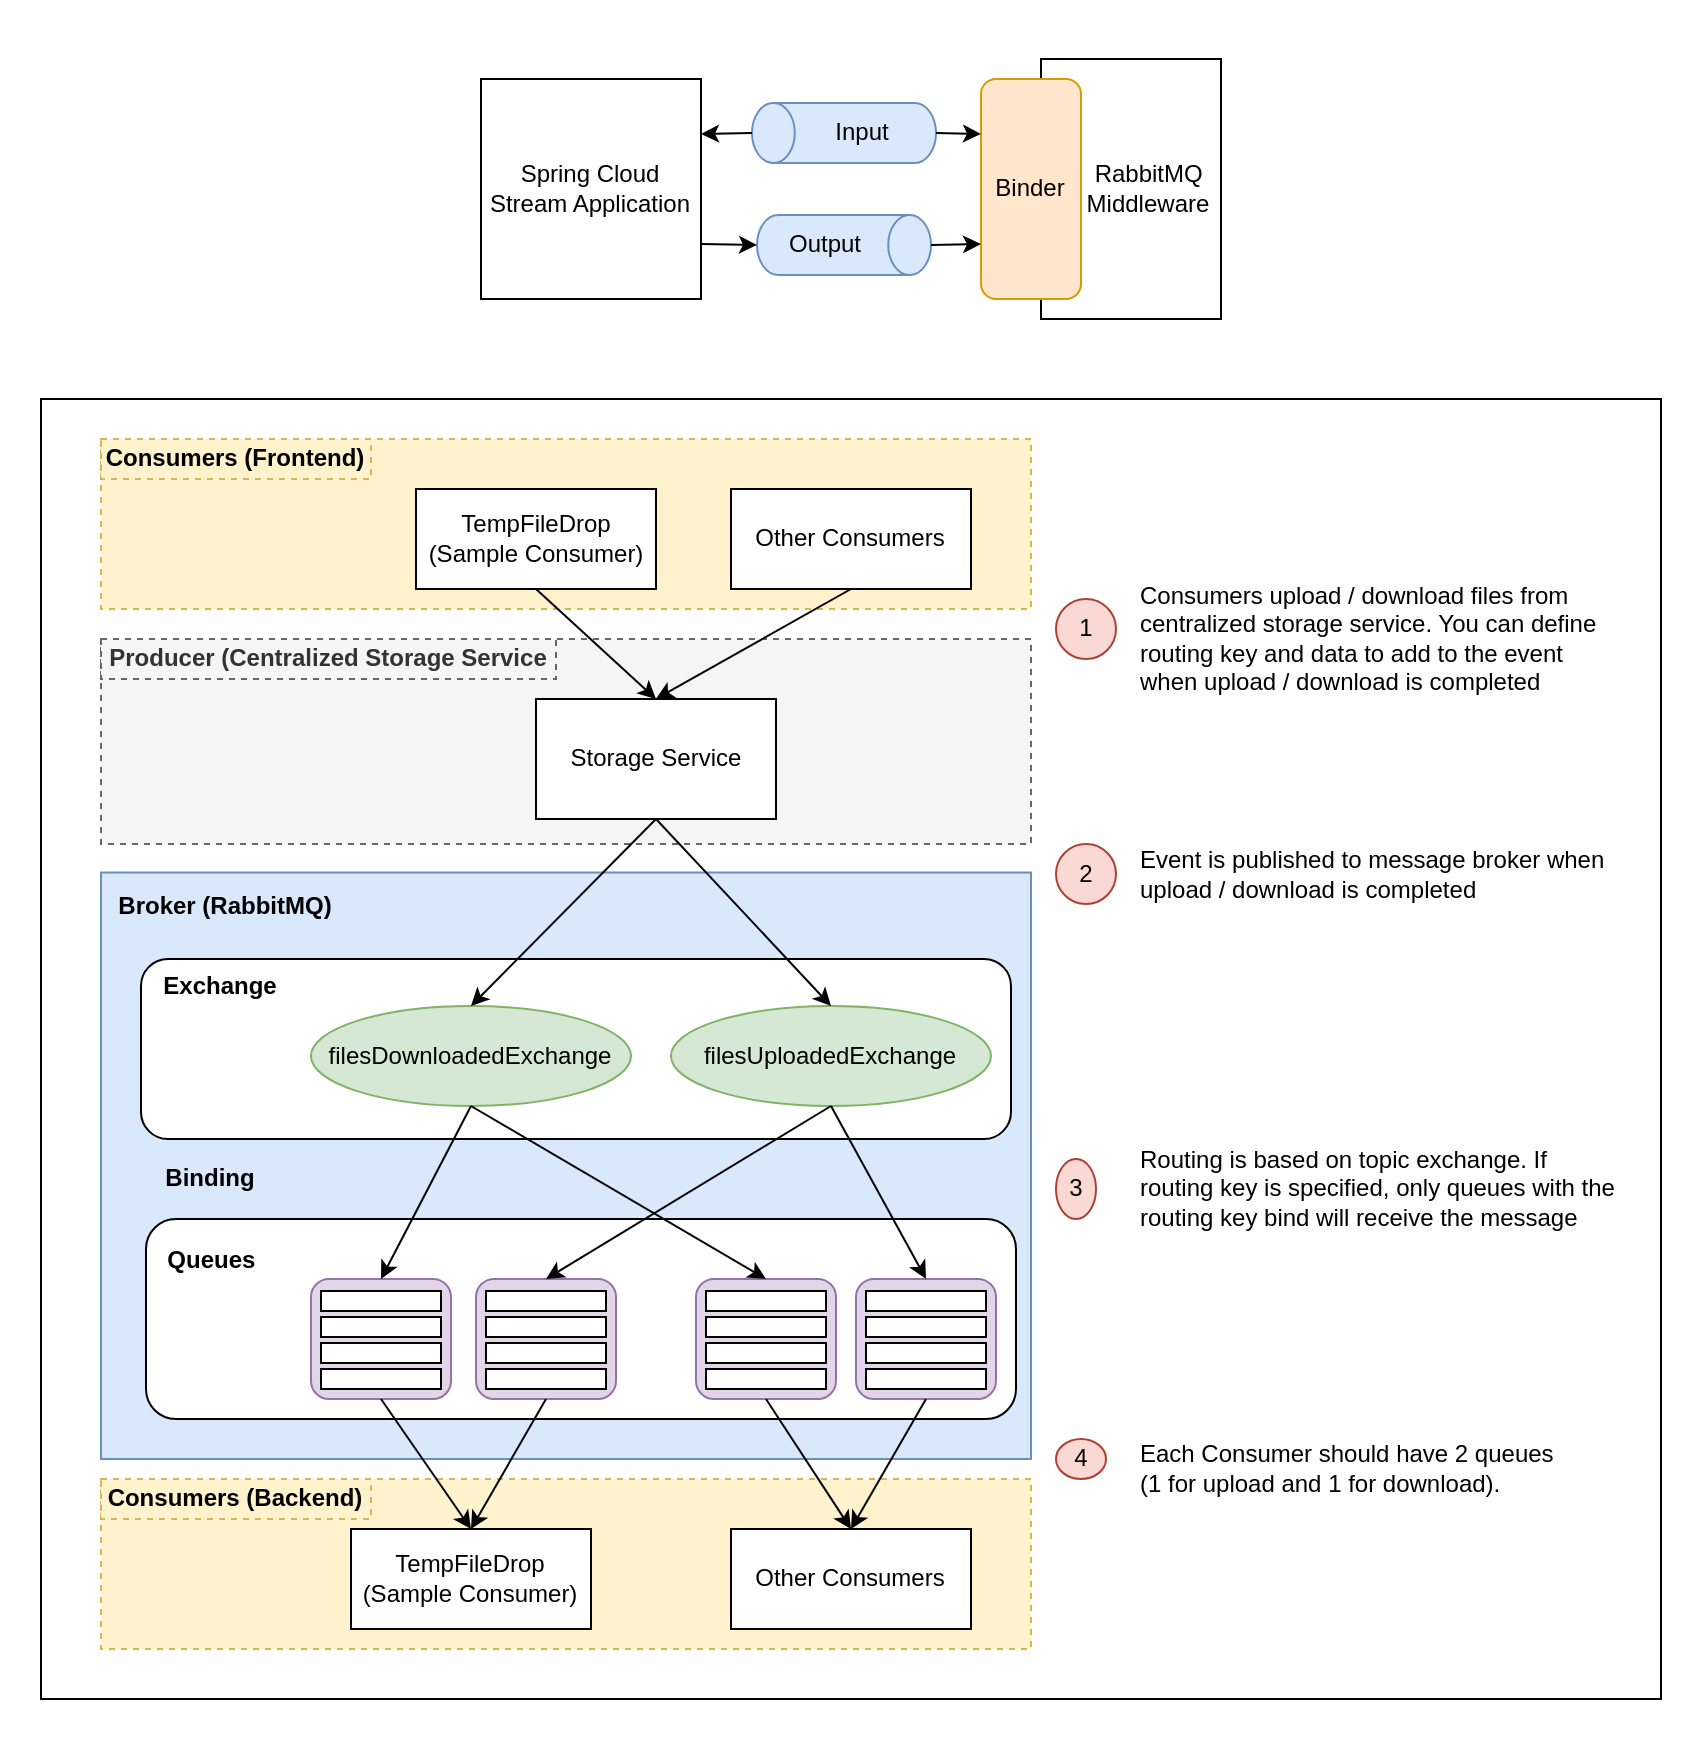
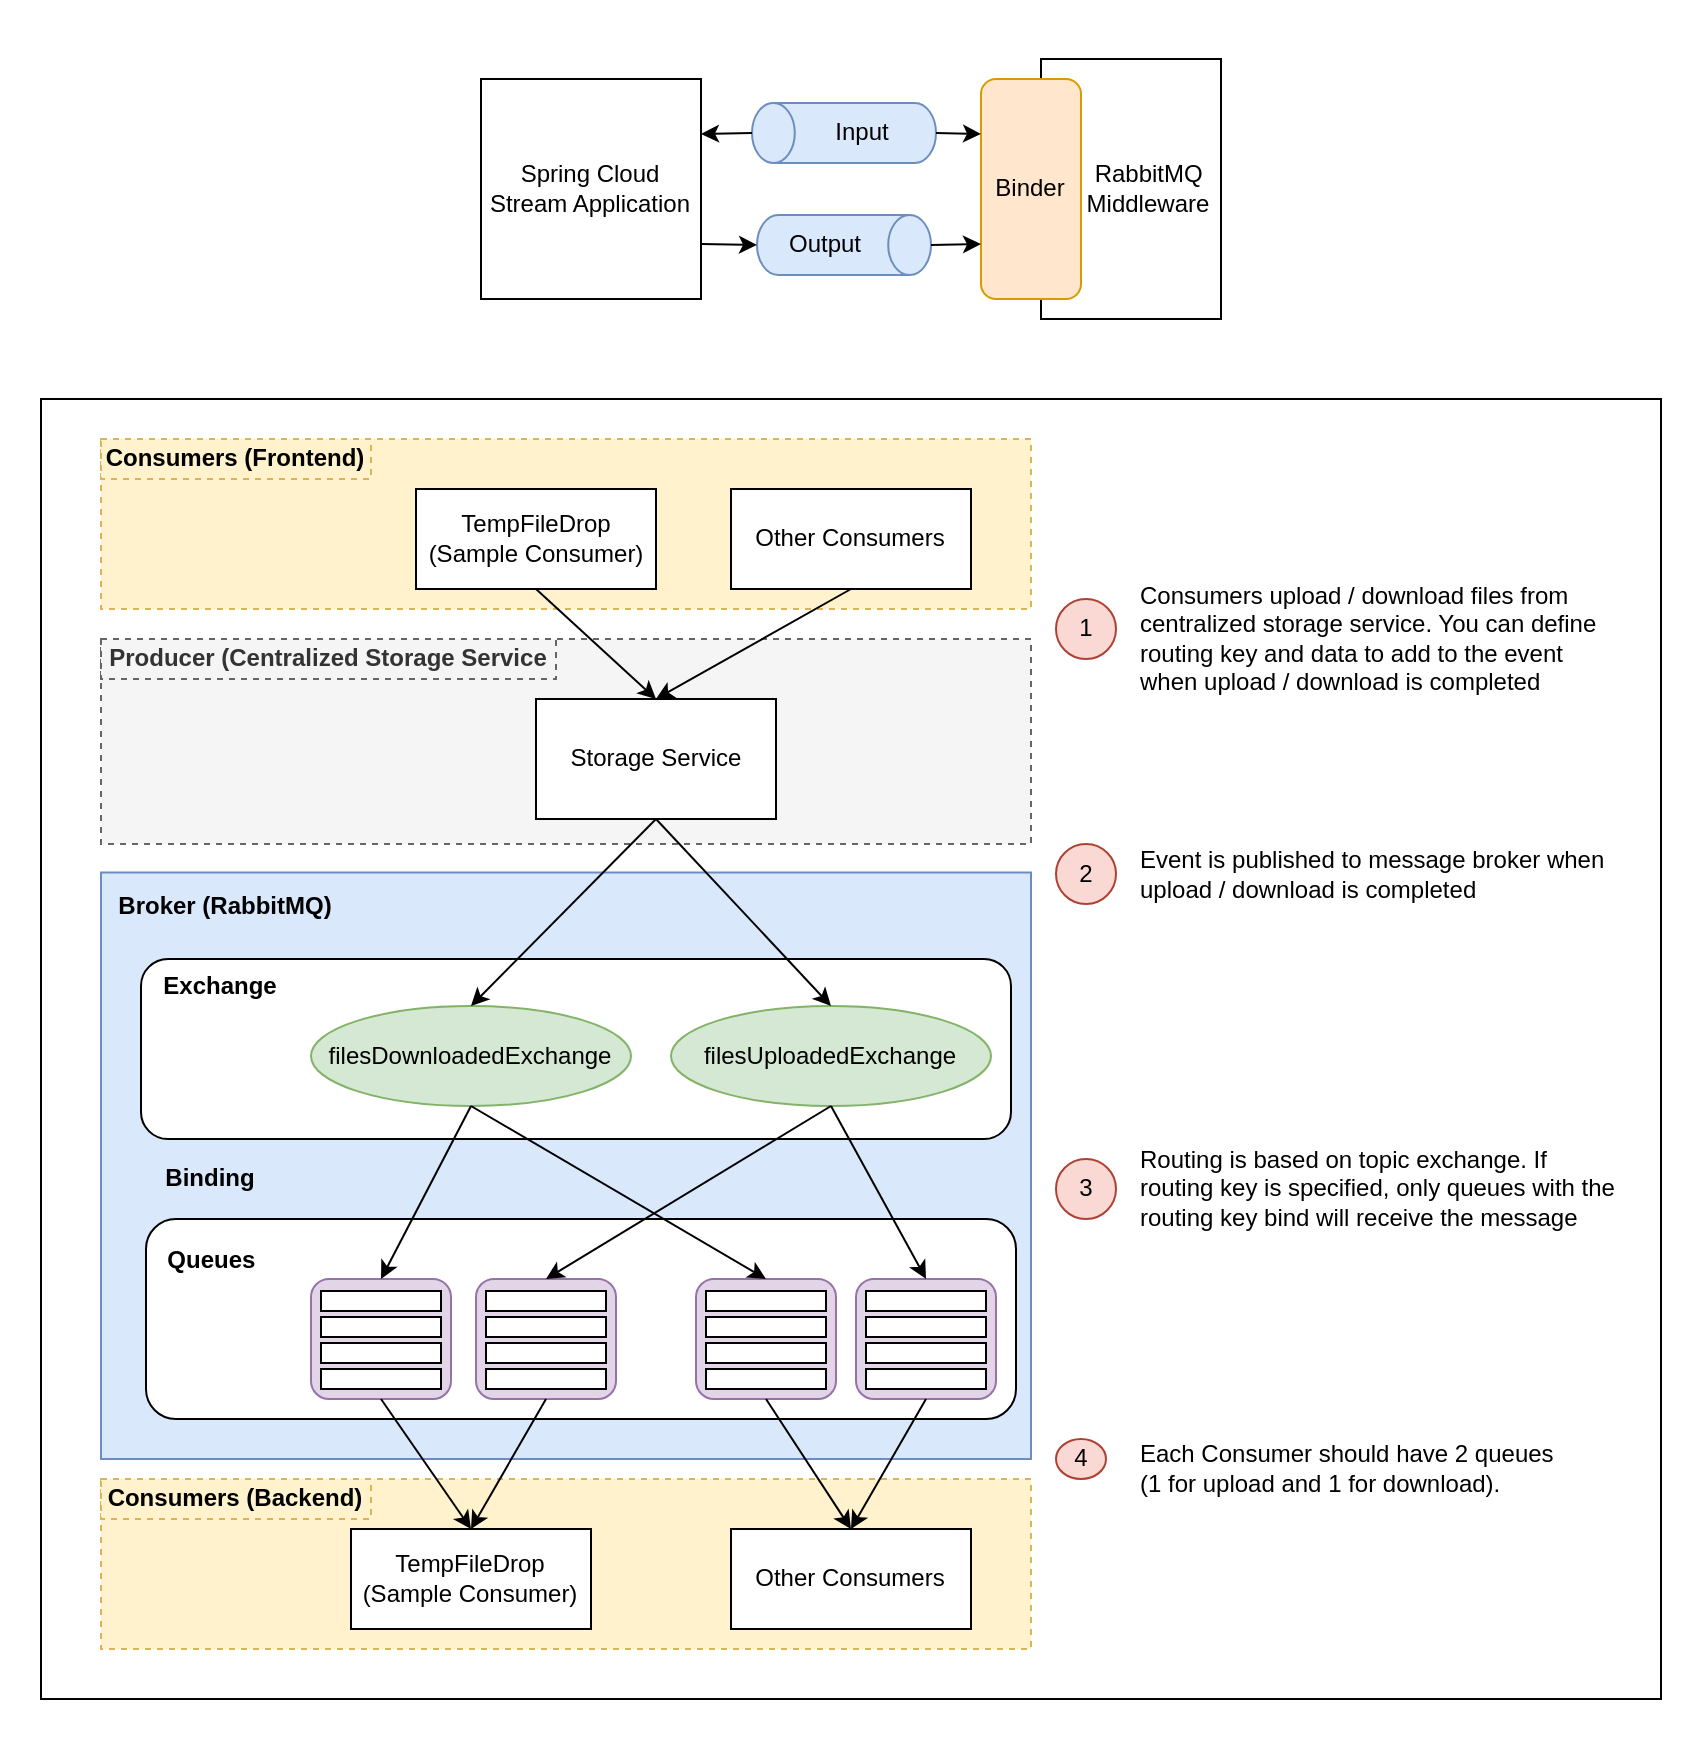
node "3": size 40x60 -> 60x60
